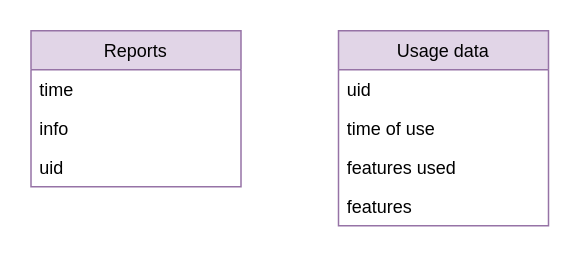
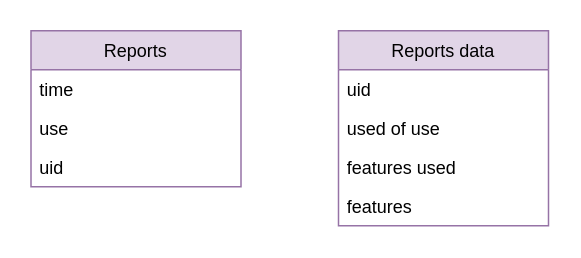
node "Usage data": label "Usage data" -> "Reports data"
node "info": label "info" -> "use"
node "time of use": label "time of use" -> "used of use"
